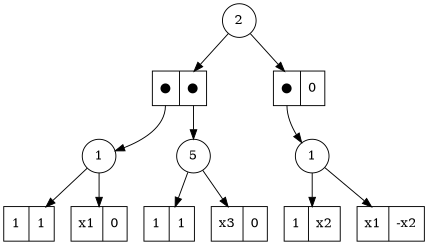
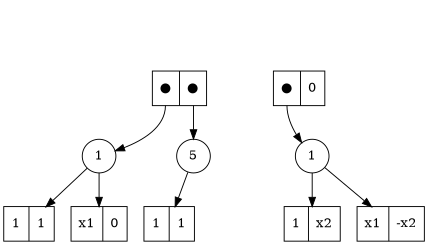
node "2": removed
node "x3": removed
